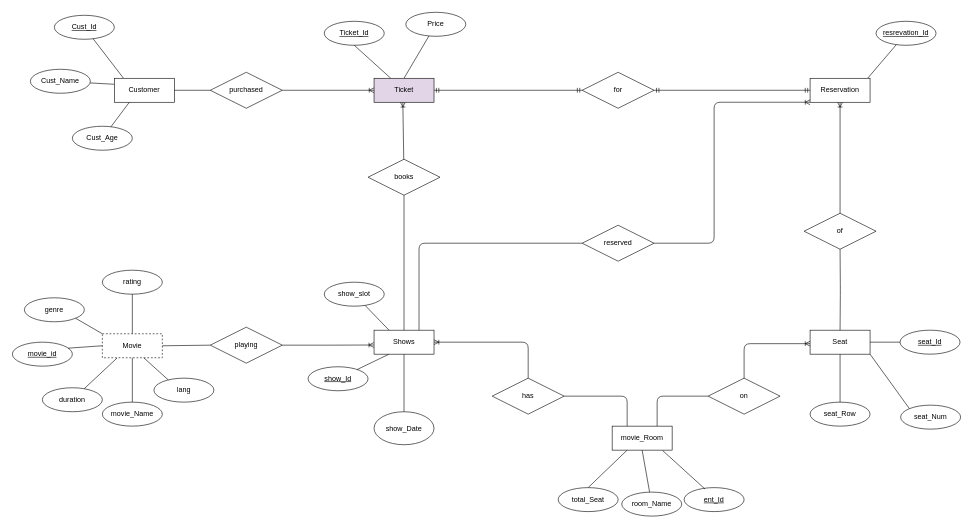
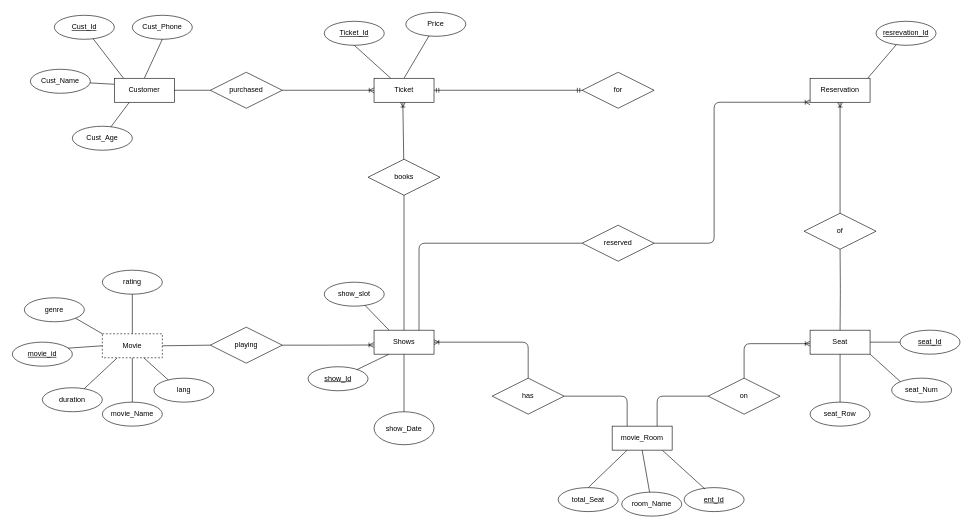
node "Cust_Phone": added
edge "Cust_Phone" -- "Customer": added
node "Ticket": fillcolor #e1d5e7 -> #ffffff
edge "for" -- "Reservation": removed
node "seat_Num": moved (931, 417) -> (922, 390)
